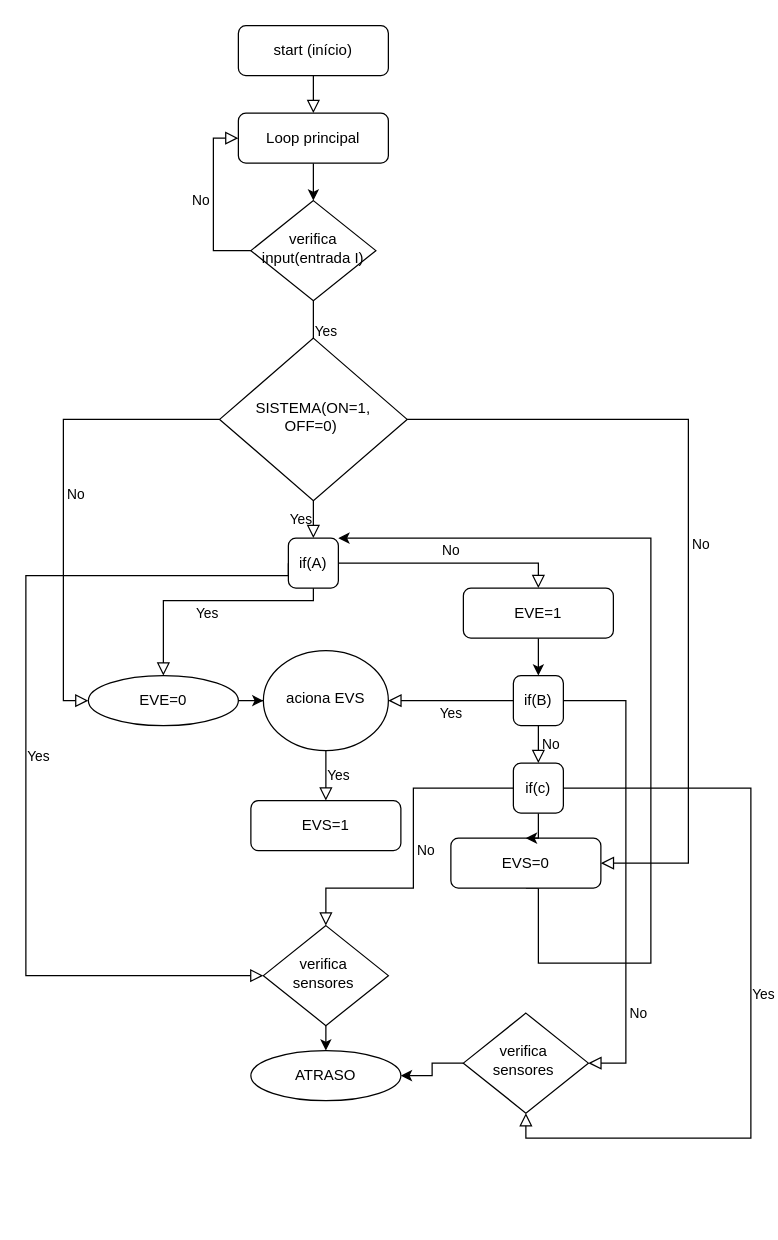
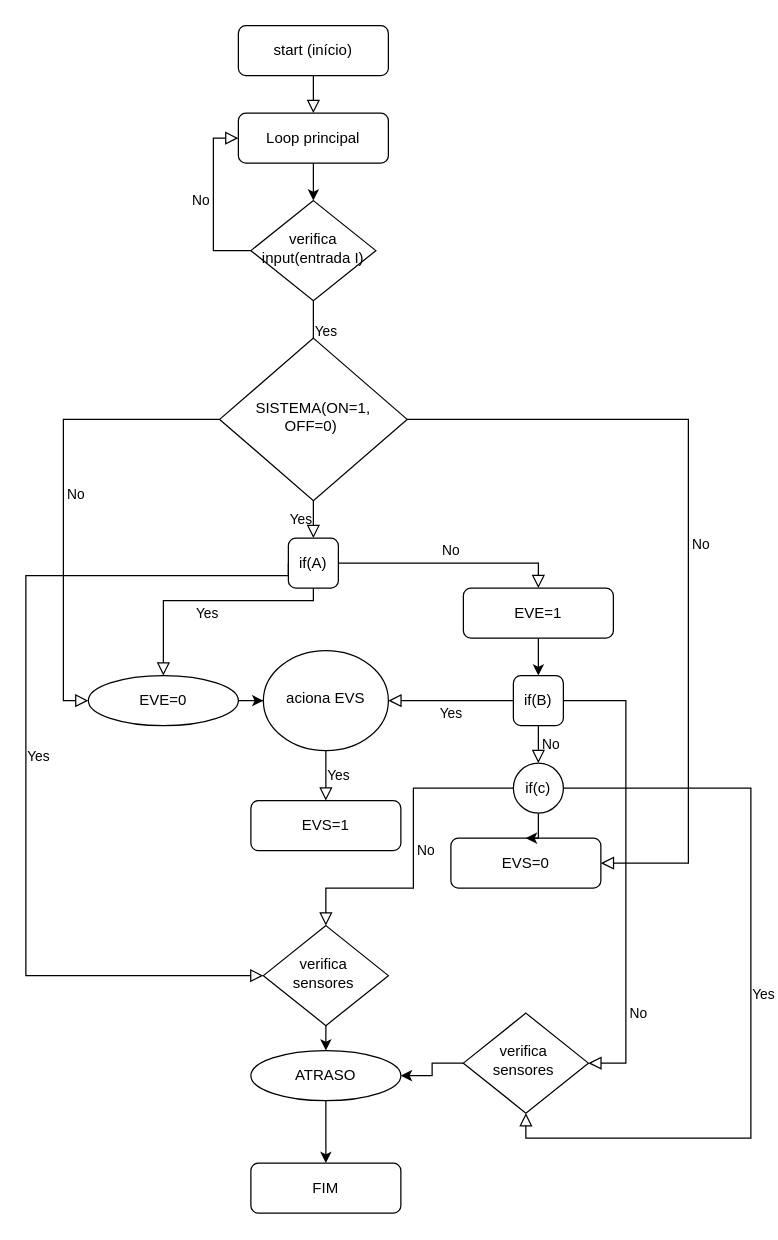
edge "EVS=0" -> "if(A)": removed
node "if(c)": shape rounded rectangle -> ellipse
edge "ATRASO" -> "FIM": added
node "FIM": added
